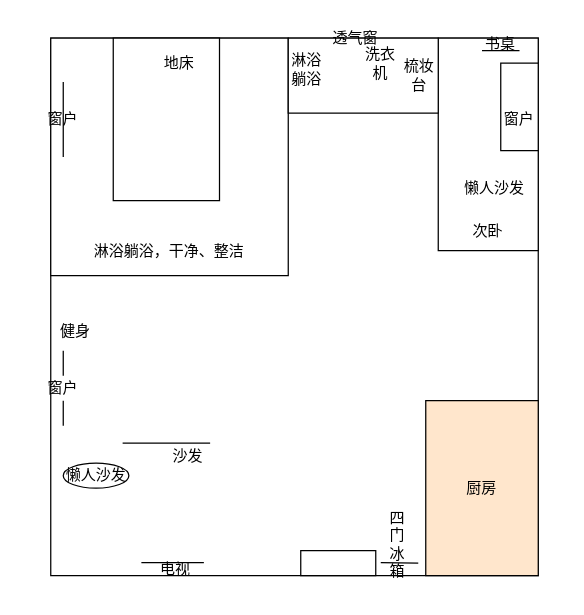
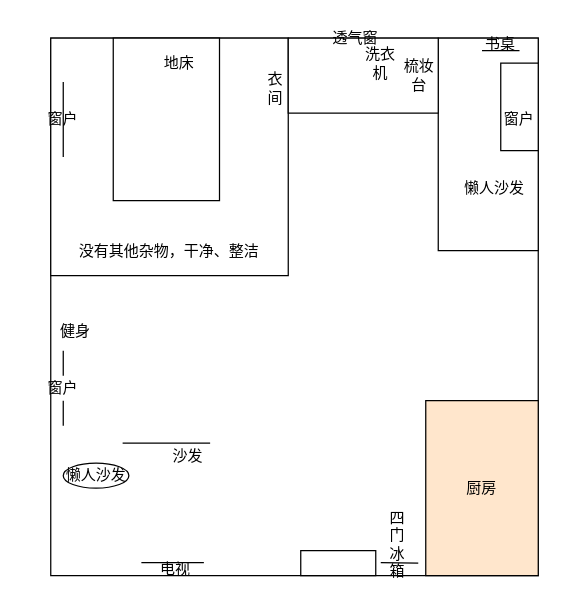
node "淋浴躺浴": removed
node "衣间": added
node "次卧": removed
node "淋浴躺浴，干净、整洁": label "淋浴躺浴，干净、整洁" -> "没有其他杂物，干净、整洁"
